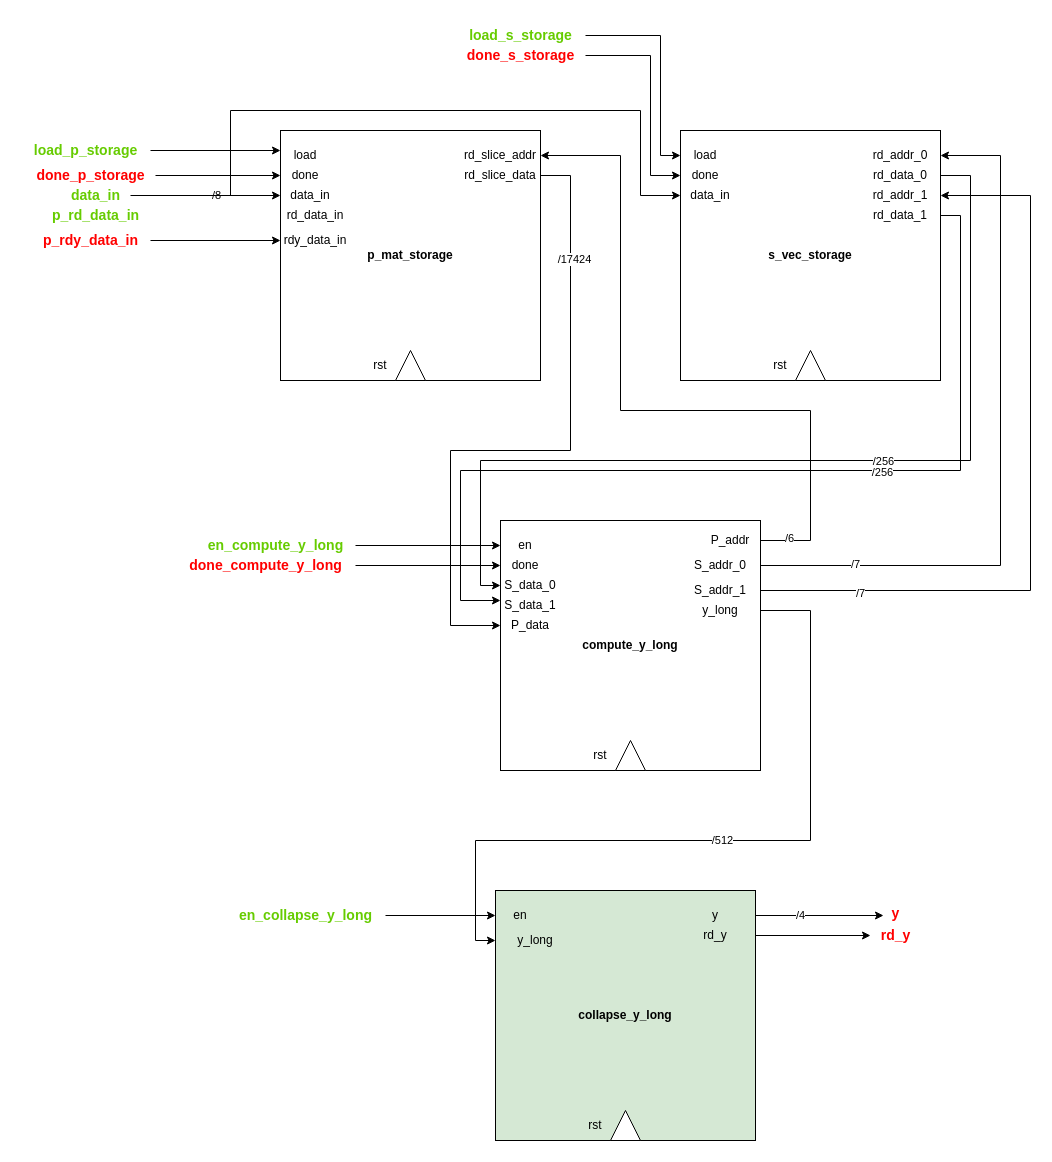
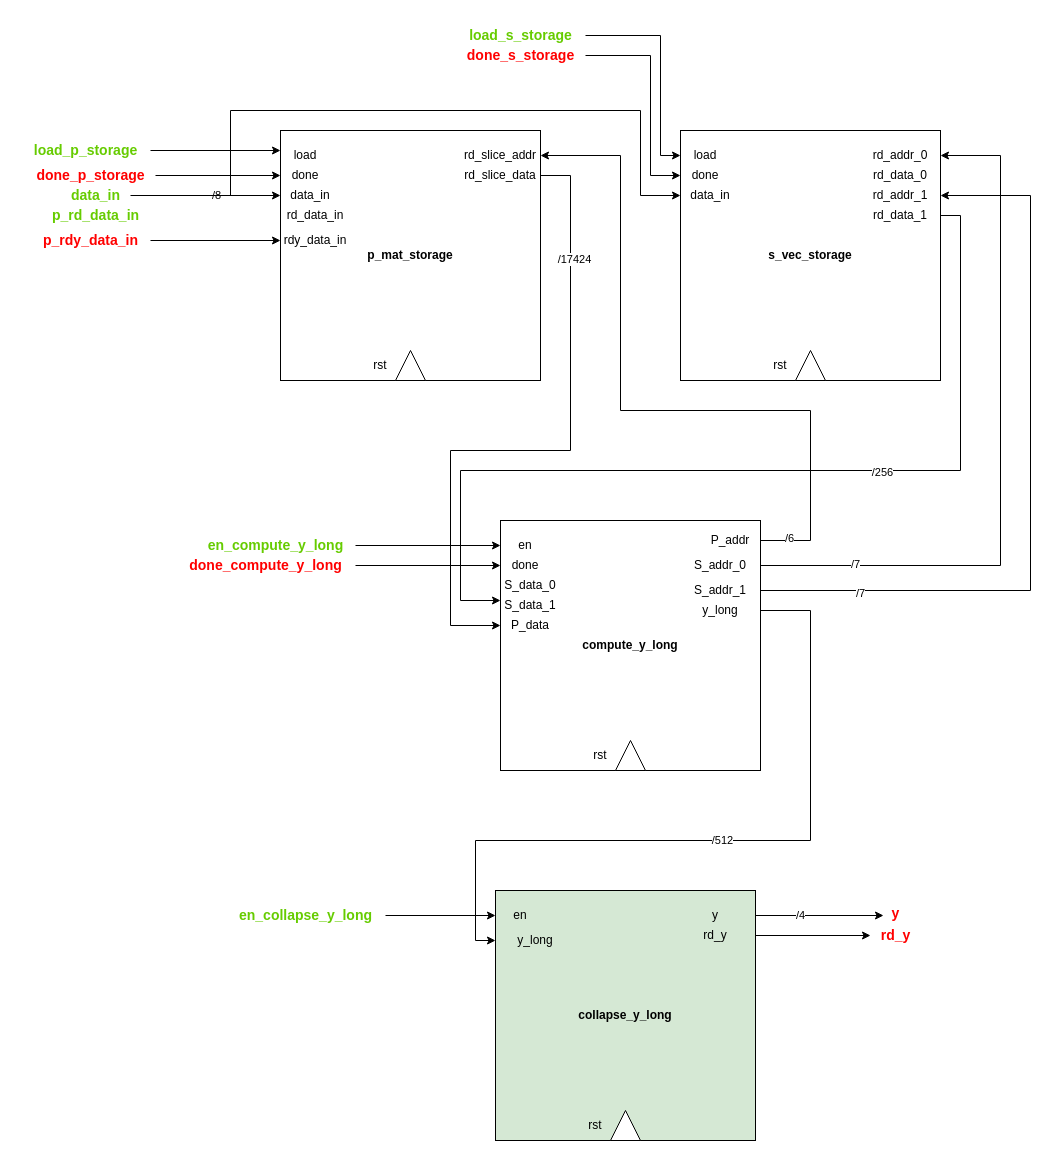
edge "rd_data_0" -> "S_data_0": removed, label "/256"
